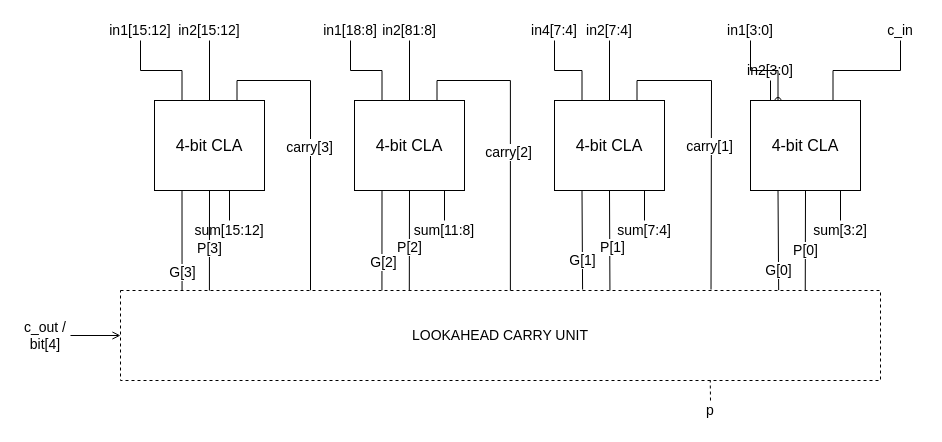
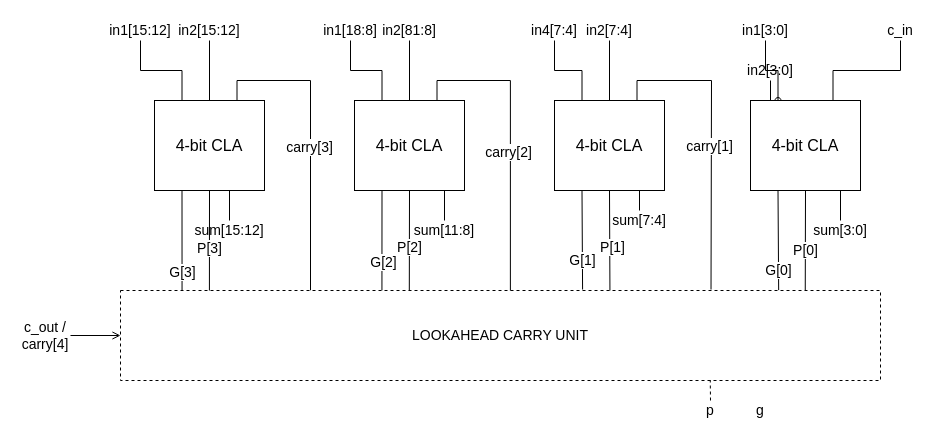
node "in1[3:0]": moved (751, 31) -> (766, 31)
node "sum[7:4]": moved (645, 231) -> (640, 221)
node "sum[3:2]": label "sum[3:2]" -> "sum[3:0]"
node "c_out / bit[4]": label "c_out / bit[4]" -> "c_out / carry[4]"
node "g": added
